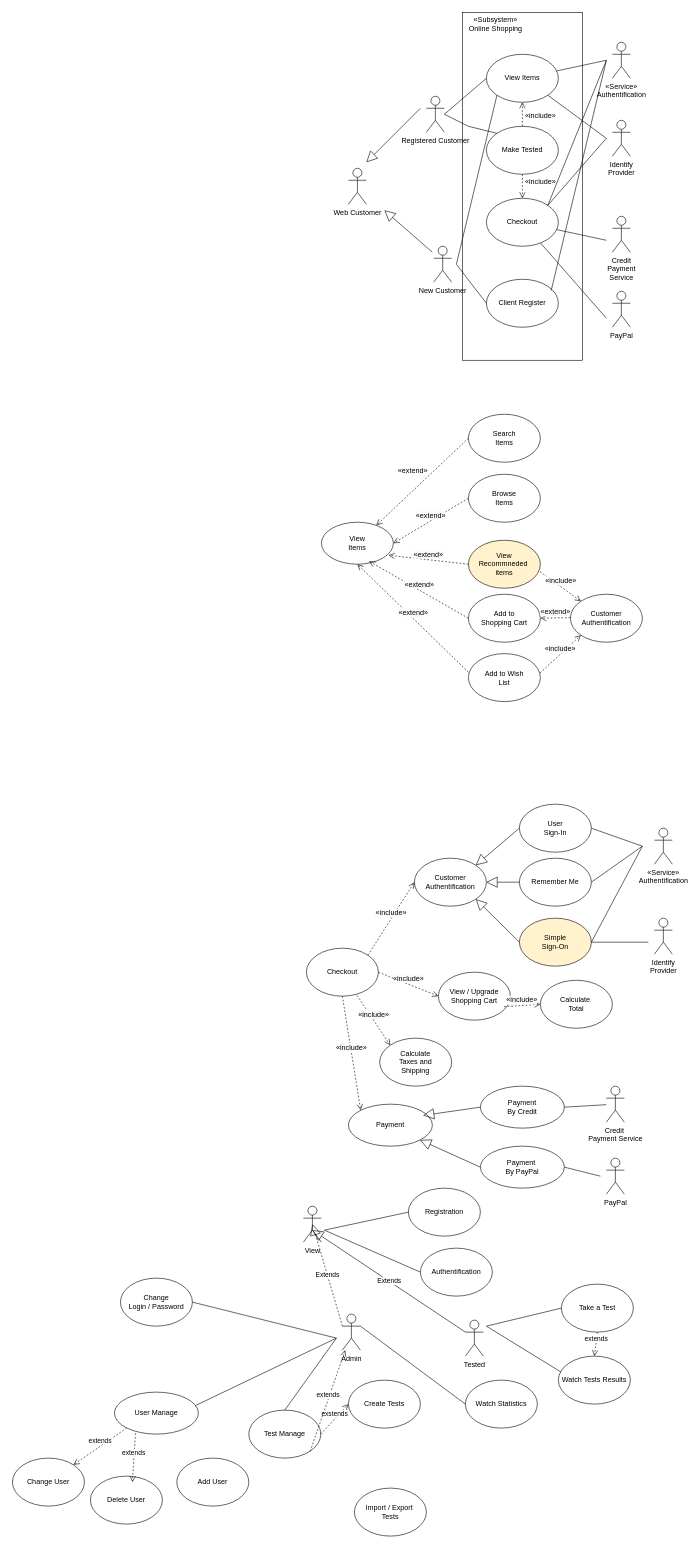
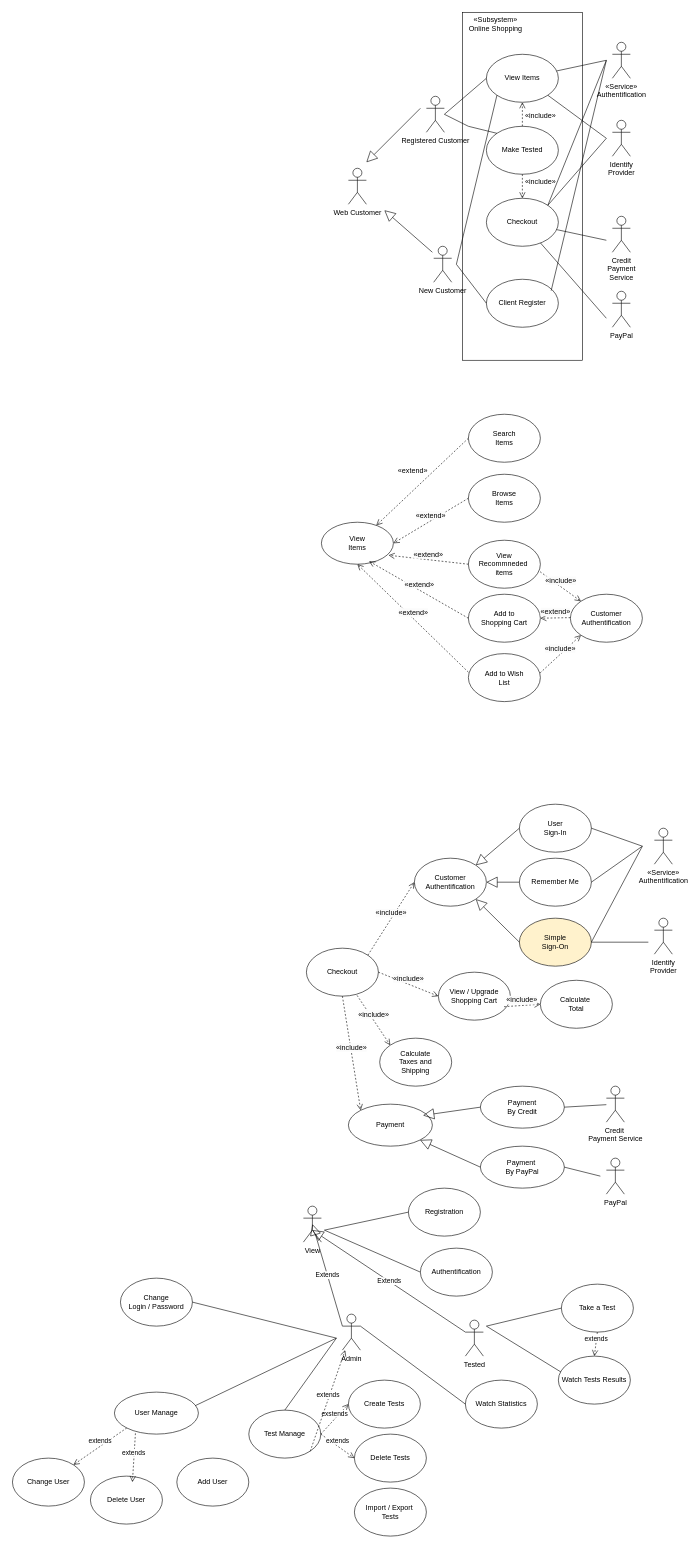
node "View Recommneded items": fillcolor #fff2cc -> #ffffff
edge "Admin" -> "View": style dashed -> solid
edge "Test Manage" -> "Delete Tests": added, label "extends"
node "Delete Tests": added
